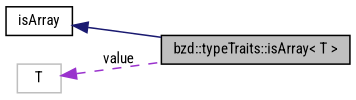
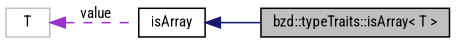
edge "bzd::typeTraits::isArray< T >" -> "T": now "isArray" -> "T"
